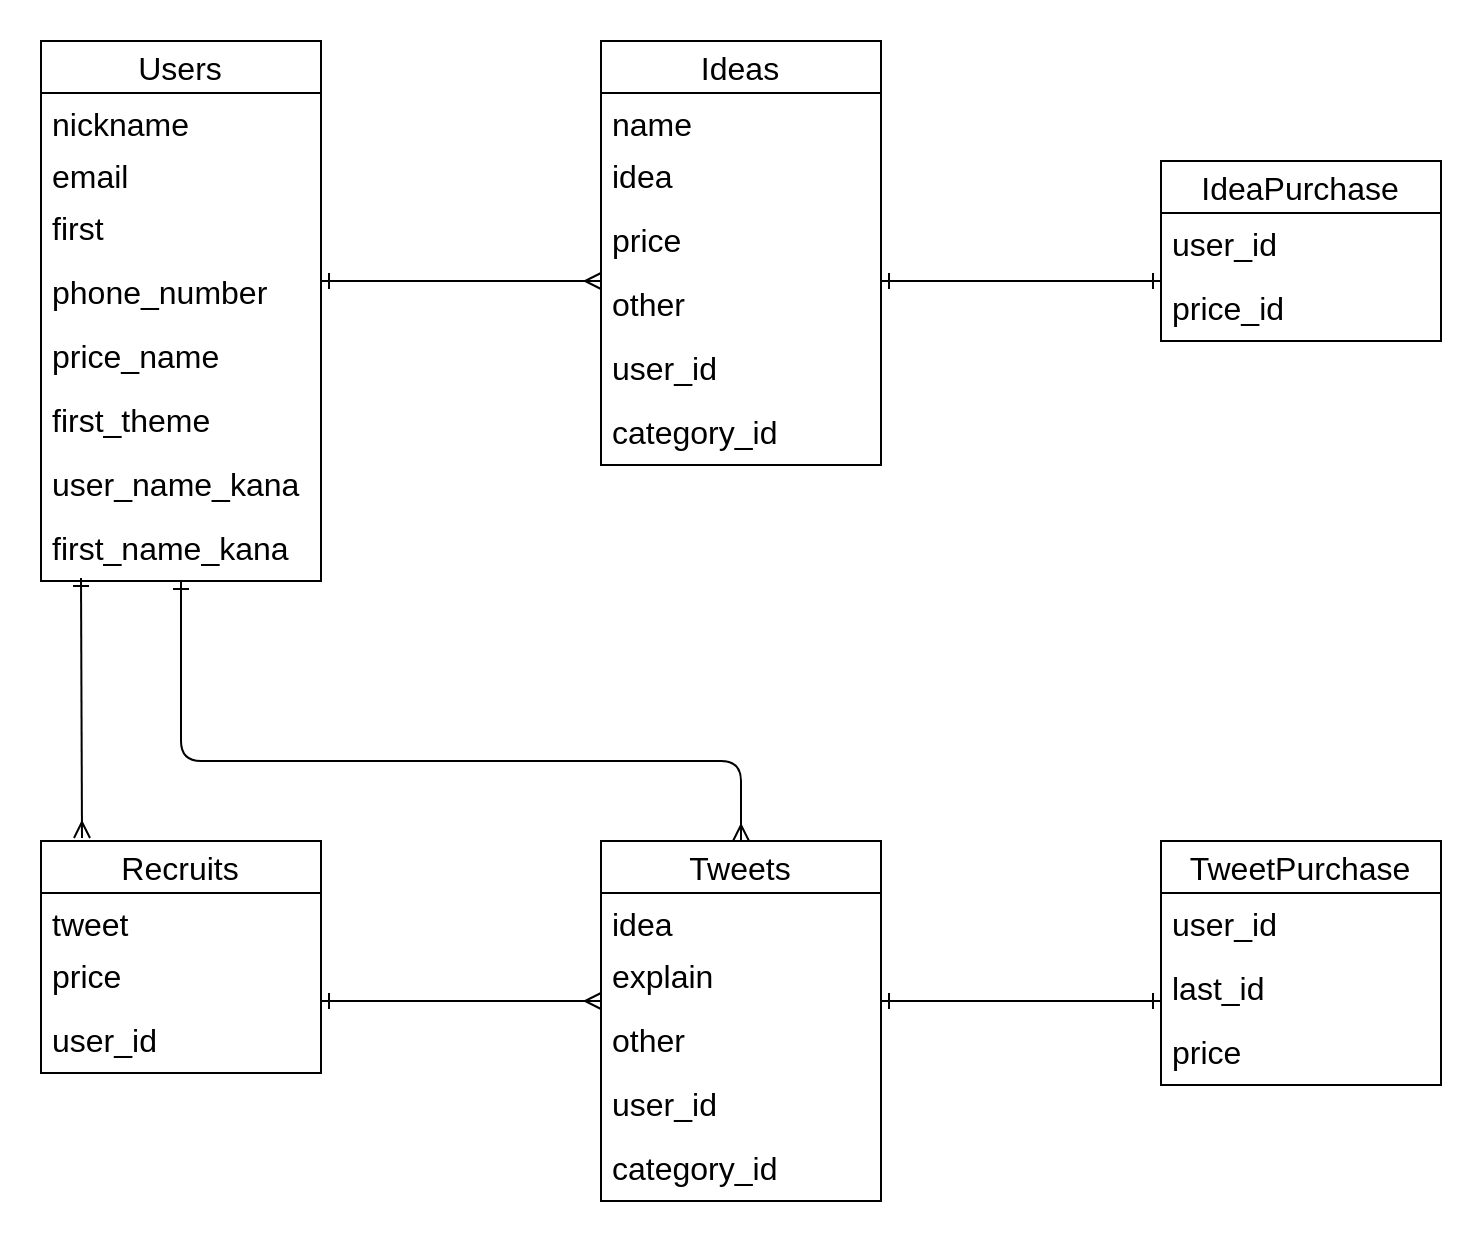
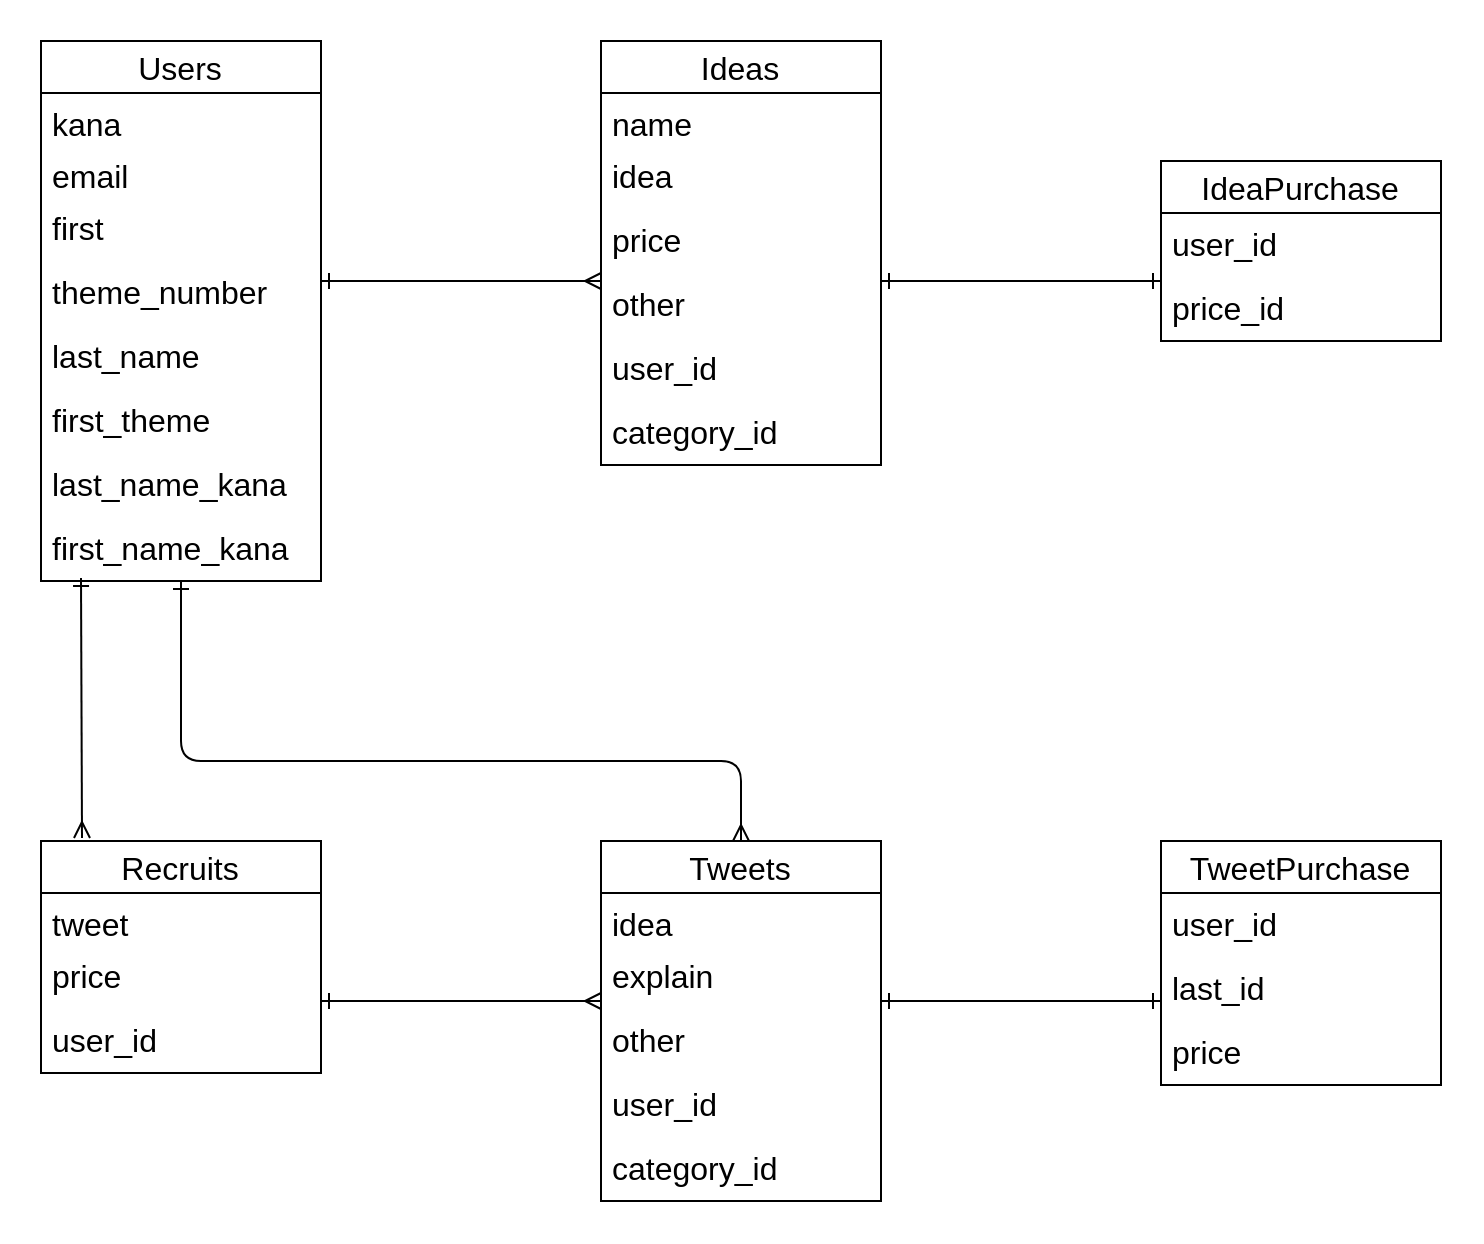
node "nickname": label "nickname" -> "kana"
node "phone_number": label "phone_number" -> "theme_number"
node "price_name": label "price_name" -> "last_name"
node "user_name_kana": label "user_name_kana" -> "last_name_kana"
